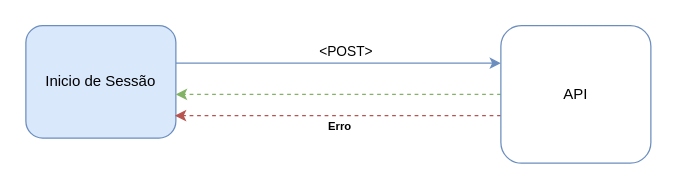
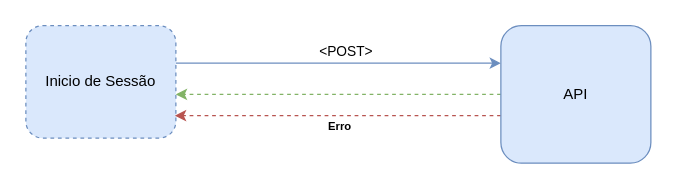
node "Inicio de Sessão": style solid -> dashed
node "API": fillcolor #ffffff -> #dae8fc
